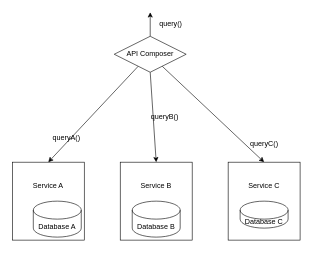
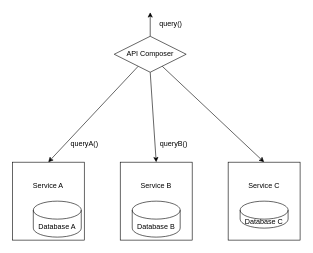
node "queryB()": moved (165, 117) -> (174, 144)
node "queryA()": moved (66, 138) -> (84, 144)
node "queryC()": removed
